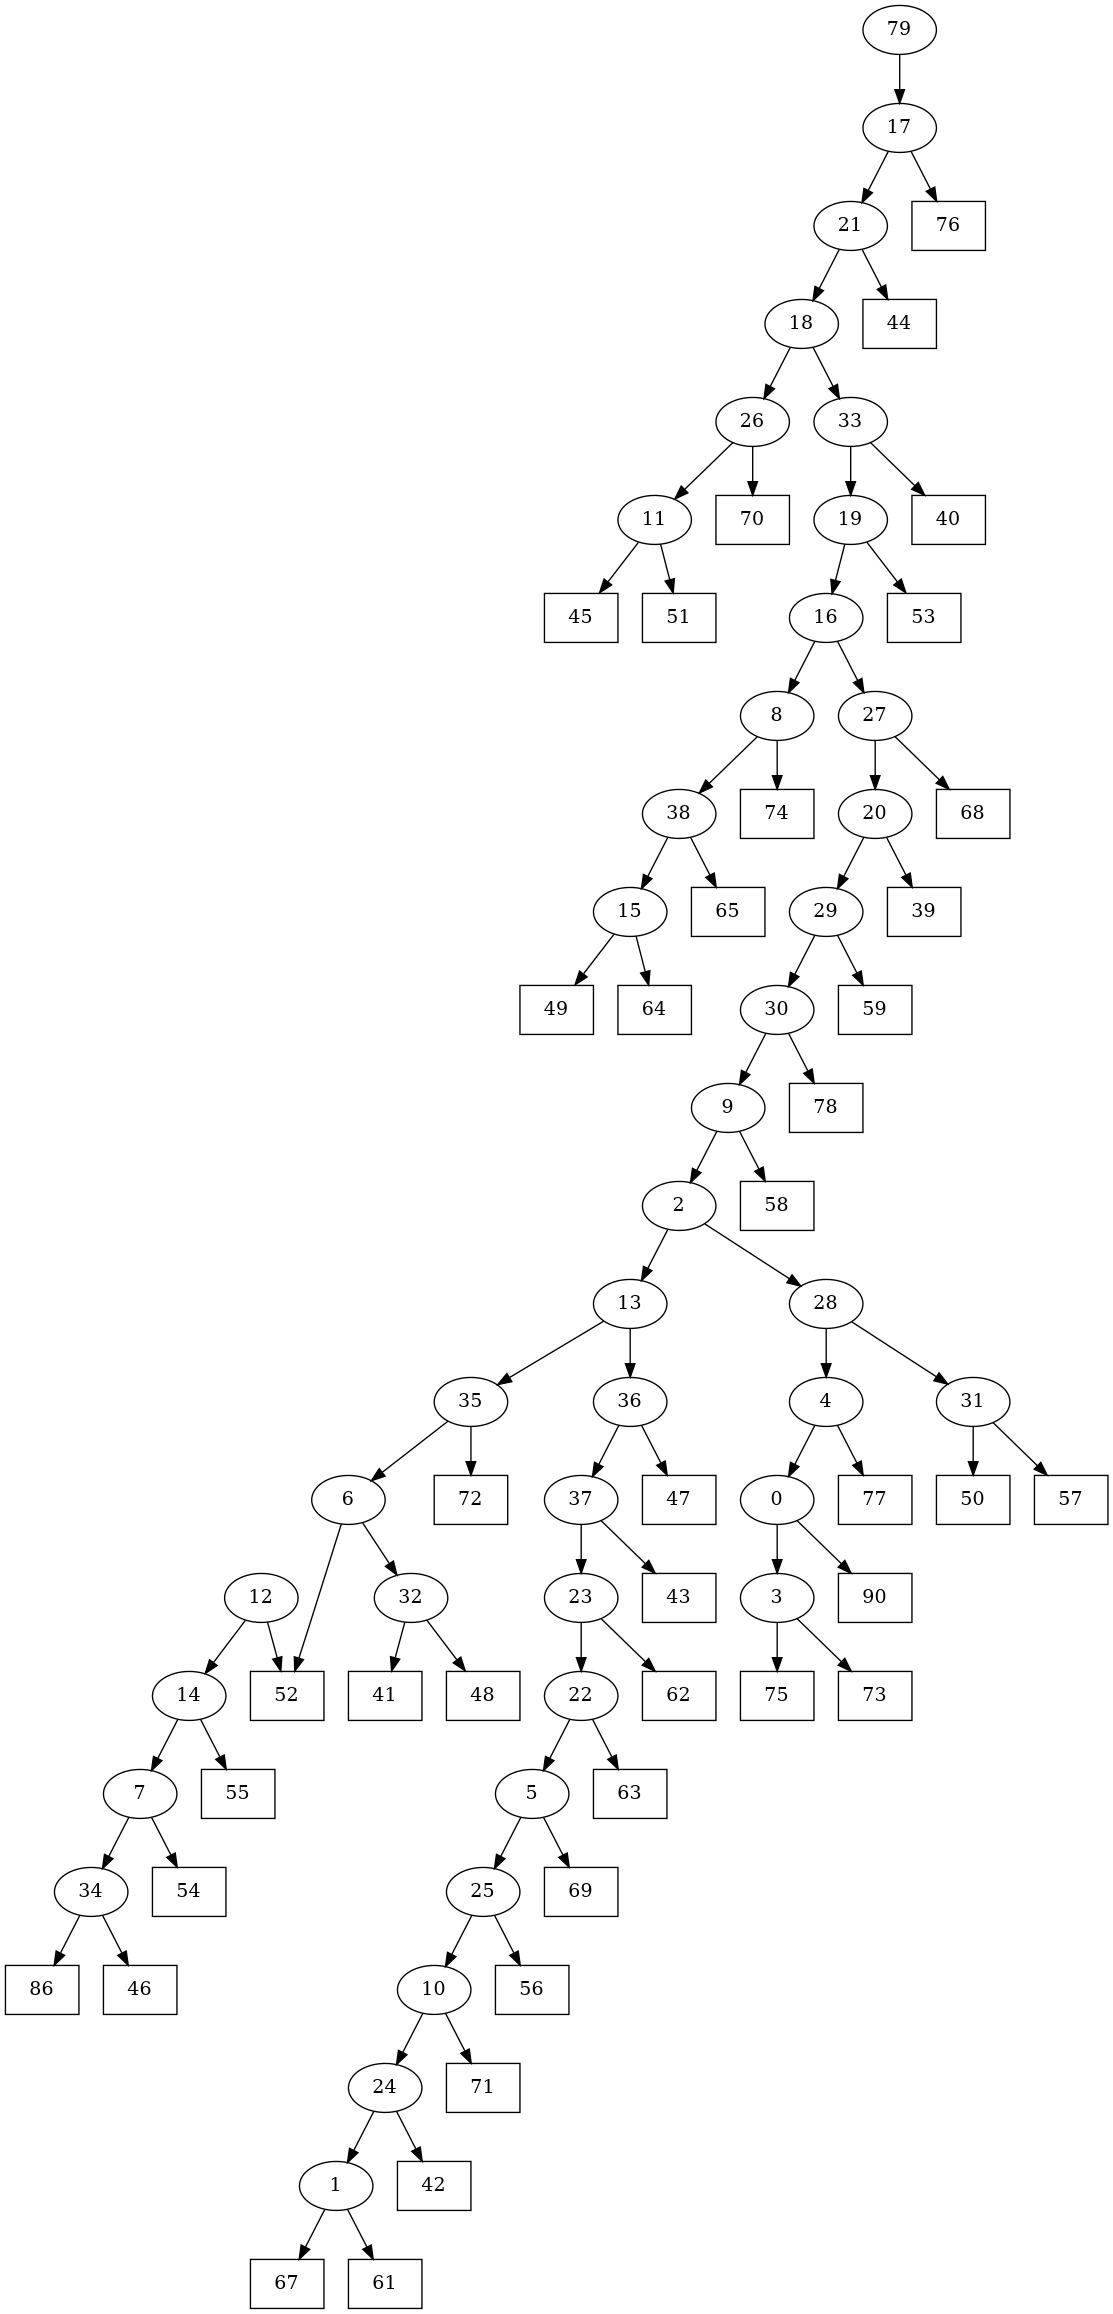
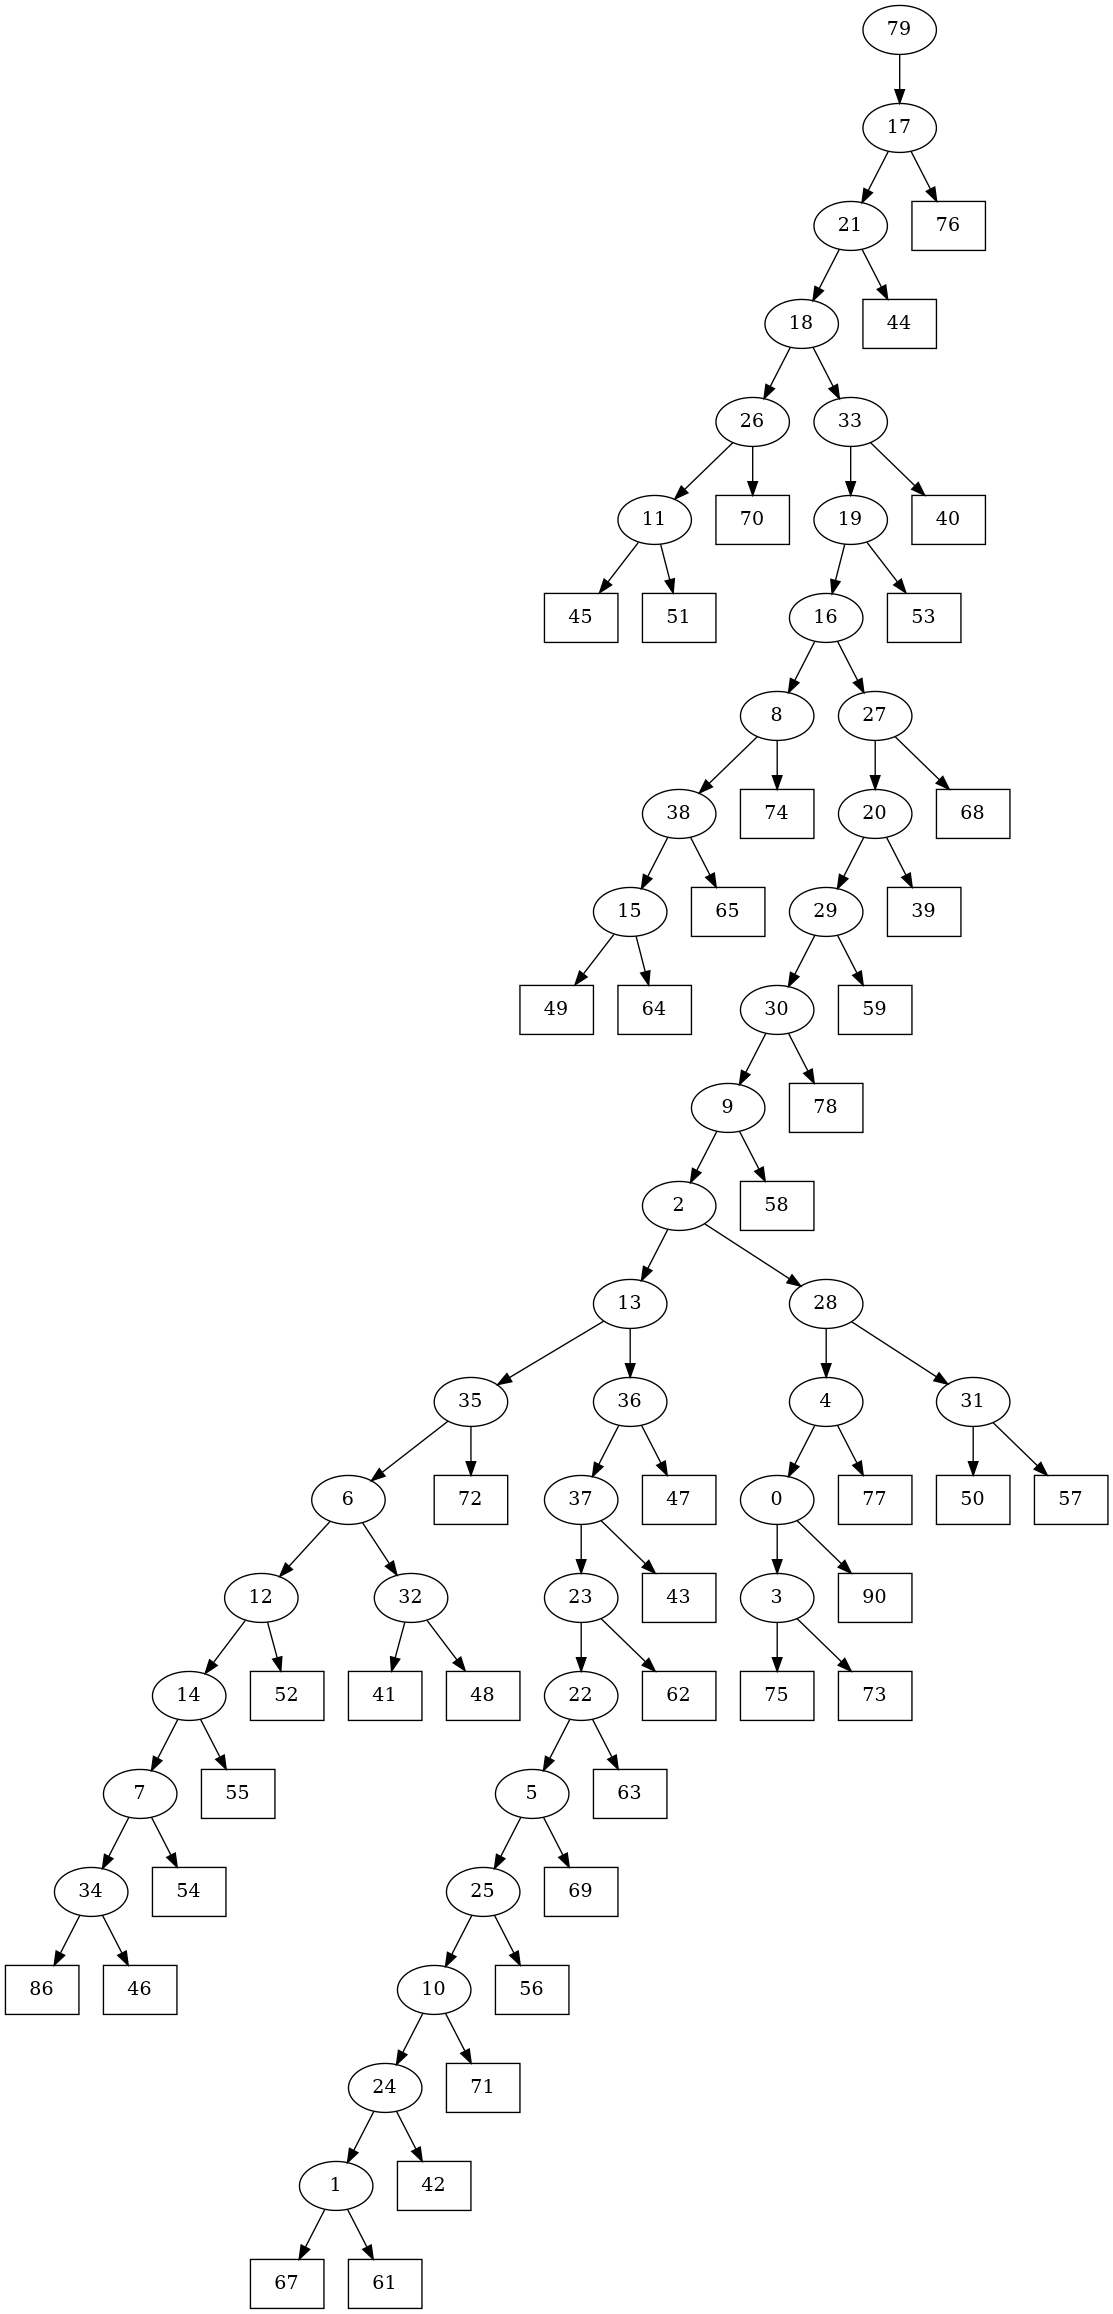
edge "6" -> "52": now "6" -> "12"
